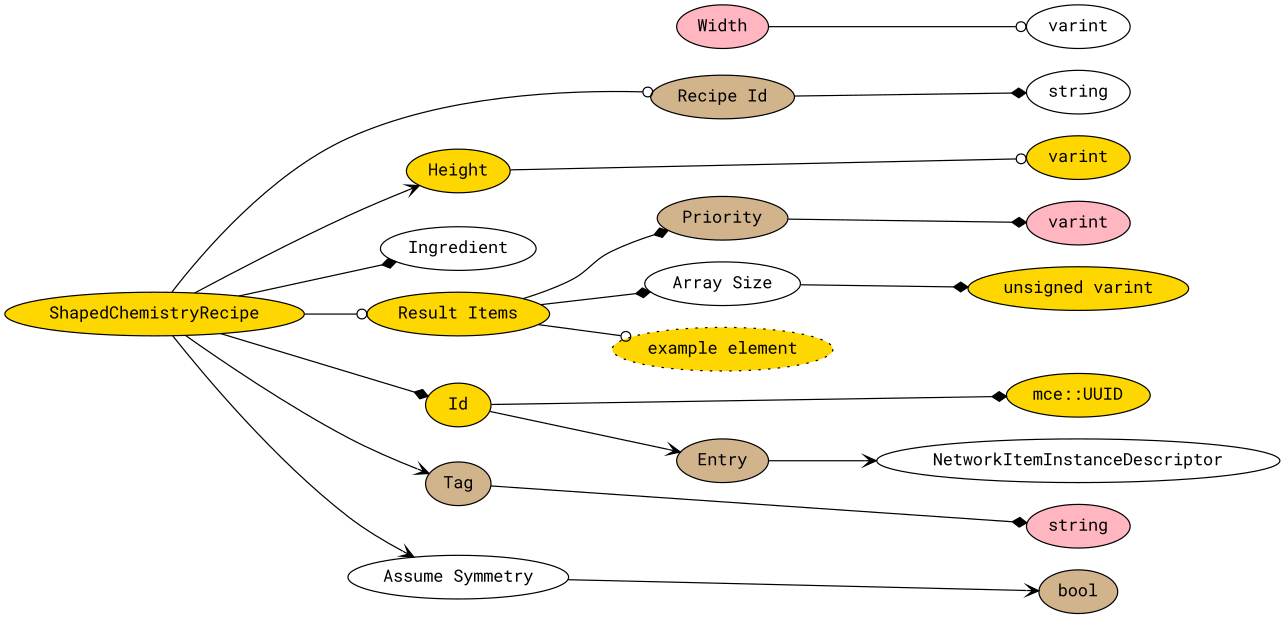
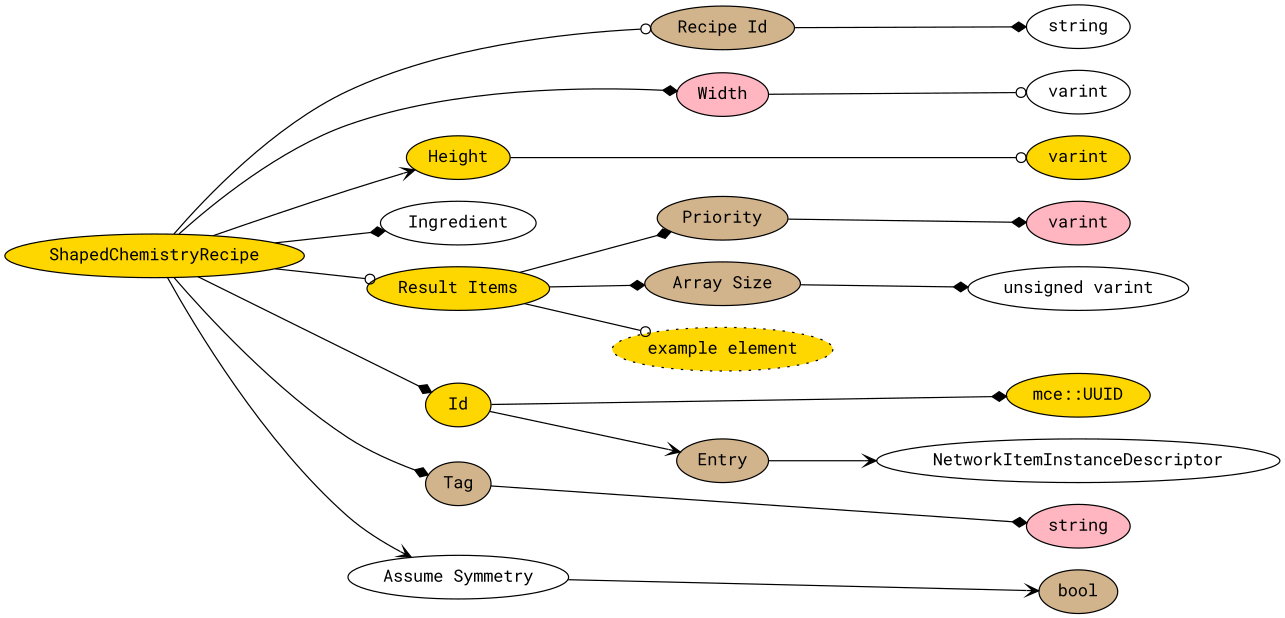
edge "ShapedChemistryRecipe" -> "Width": added
node "Array Size": fillcolor white -> tan
node "unsigned varint": fillcolor gold -> white
edge "ShapedChemistryRecipe" -> "Tag": arrowhead vee -> diamond
